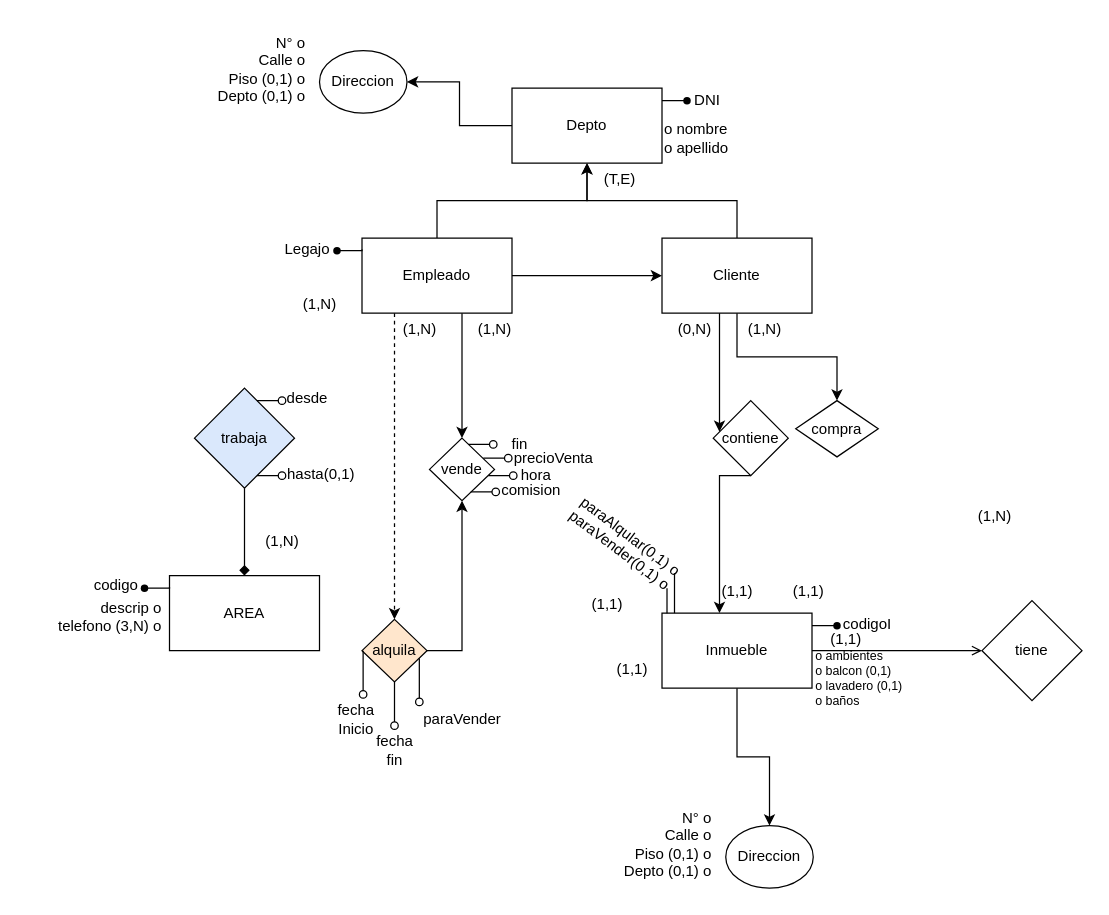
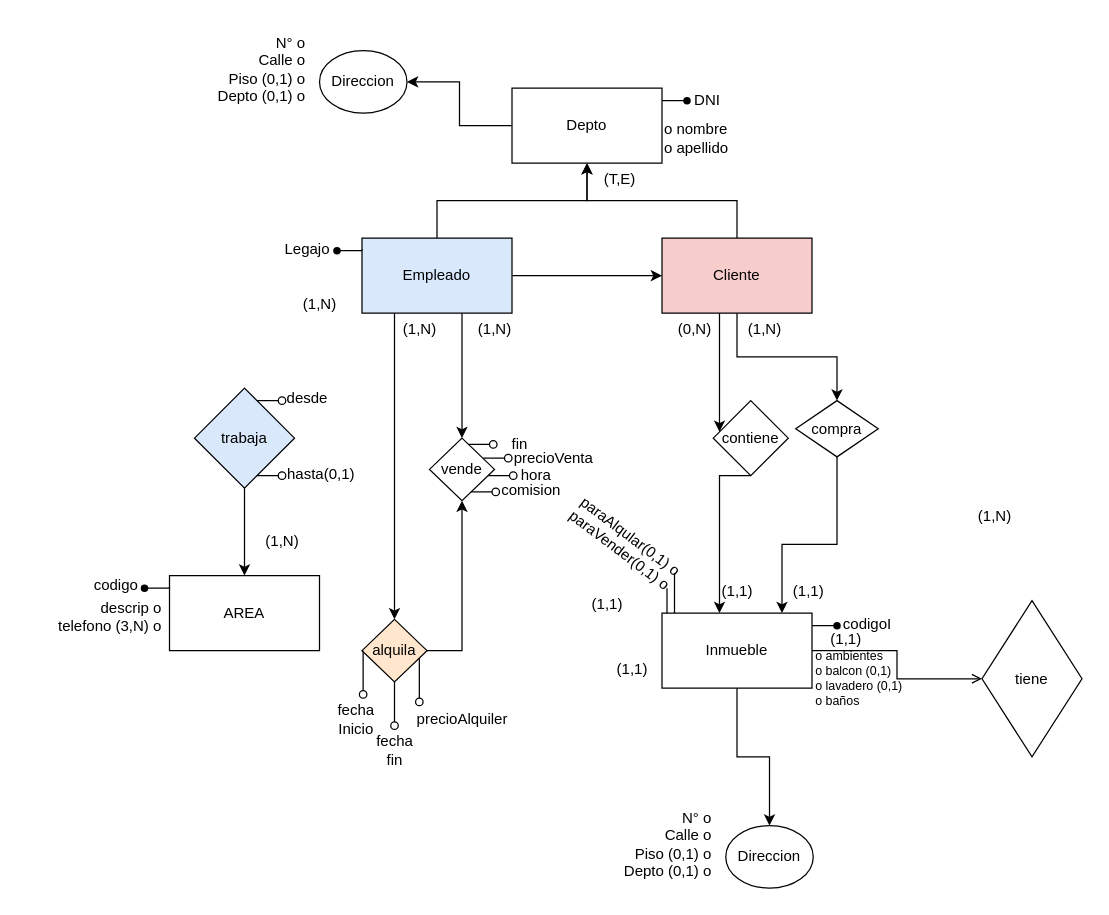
node "Empleado": fillcolor #ffffff -> #dae8fc
node "Cliente": fillcolor #ffffff -> #f8cecc
edge "Empleado" -> "alquila": style dashed -> solid
edge "compra" -> "Inmueble": added
edge "trabaja" -> "AREA": arrowhead diamond -> classic
node "tiene": size 100x100 -> 100x156
node "paraVender": label "paraVender" -> "precioAlquiler"
